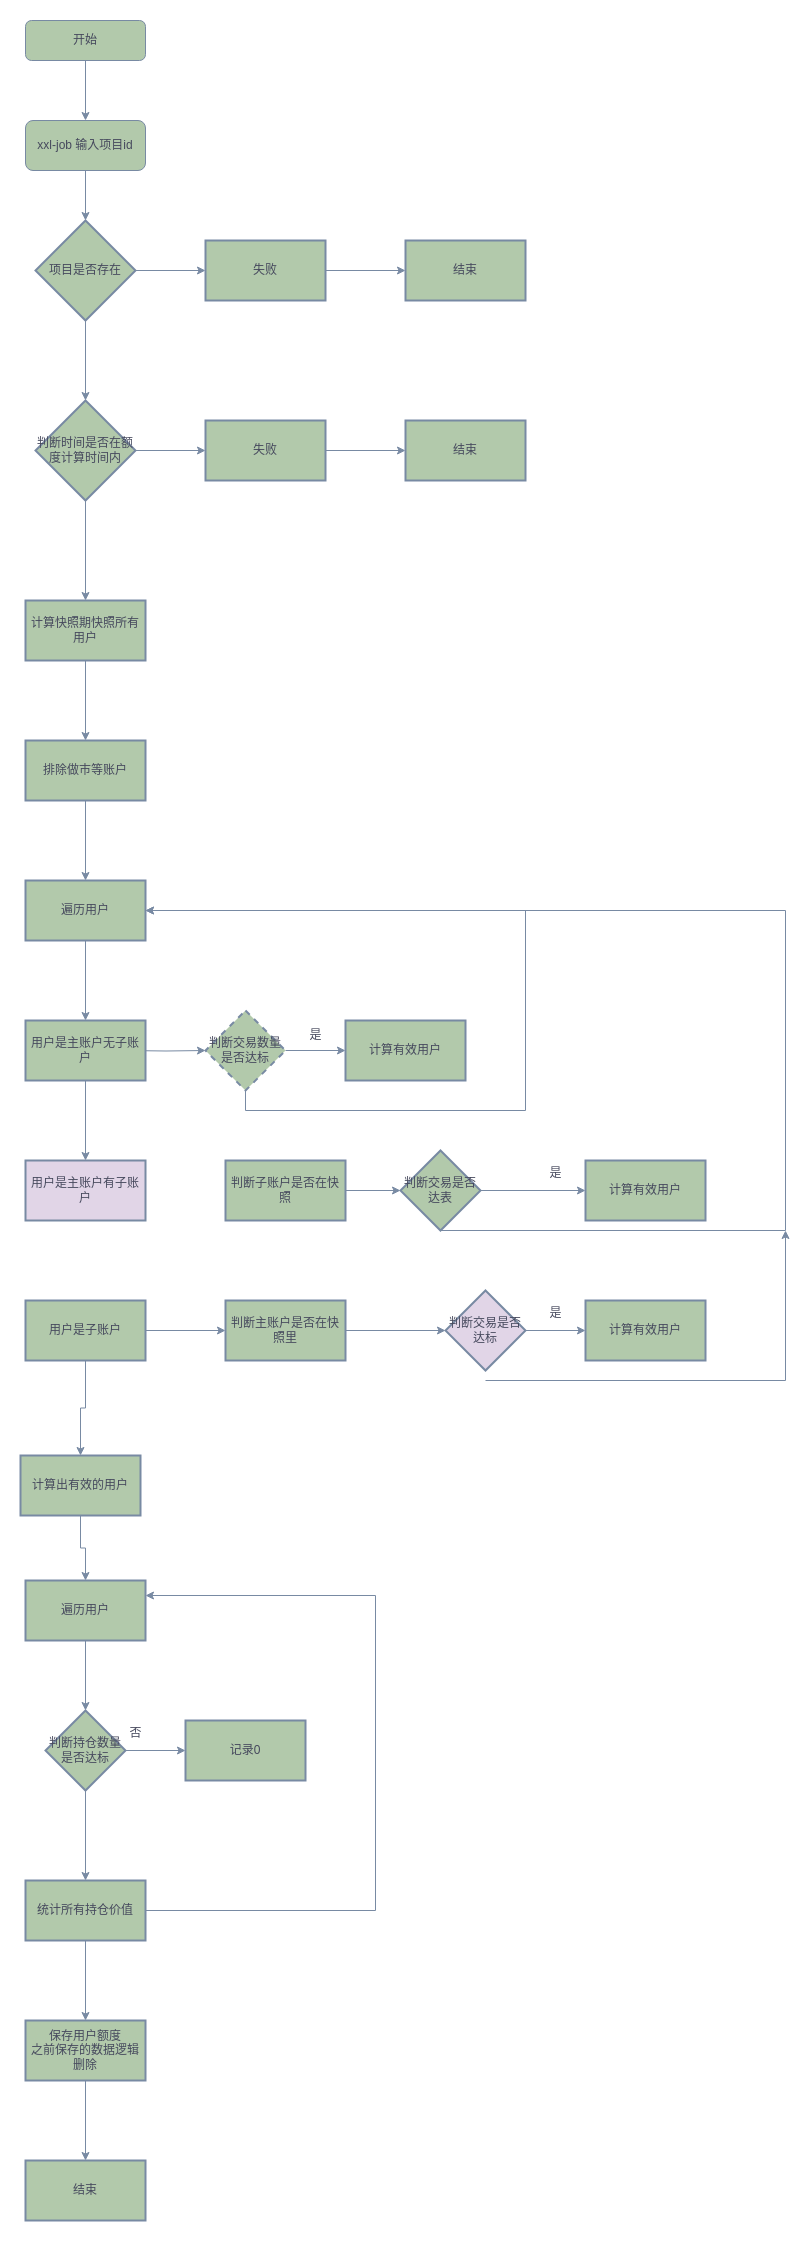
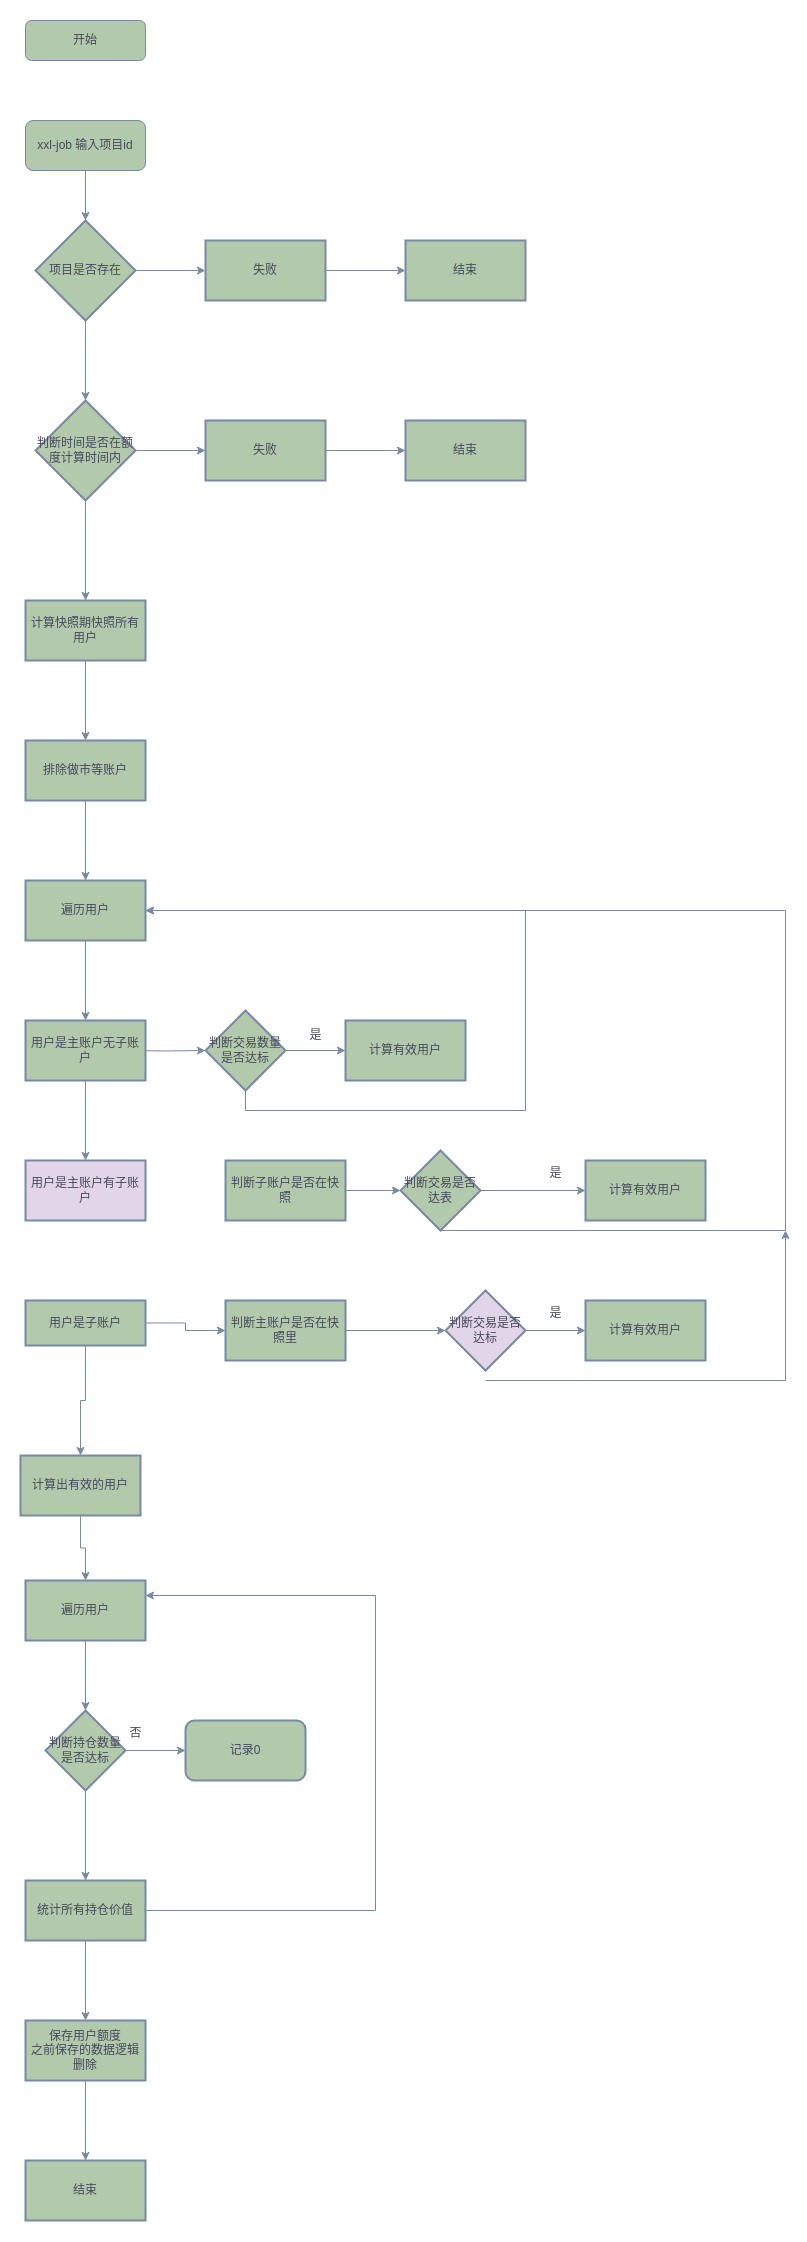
edge "开始" -> "xxl-job 输入项目id": removed
node "判断交易数量是否达标": style dashed -> solid
node "用户是子账户": size 120x60 -> 120x45
node "记录0": shape rectangle -> rounded rectangle
